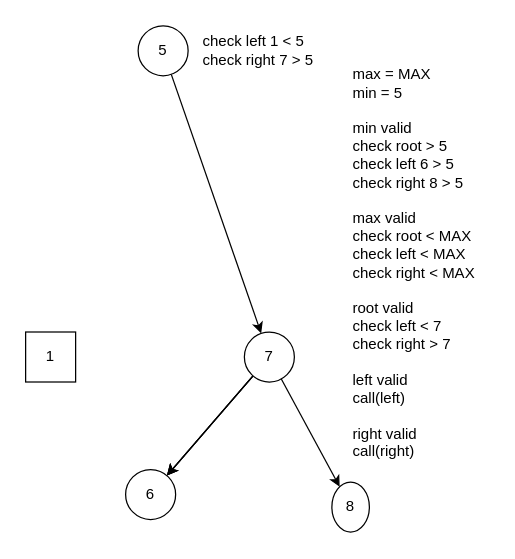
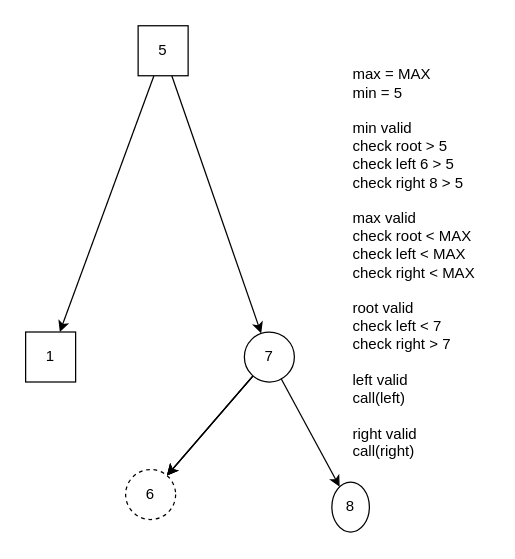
node "5": shape ellipse -> rectangle
node "check left 1 < 5 check right 7 > 5": removed
edge "5" -> "1": added
node "6": style solid -> dashed
